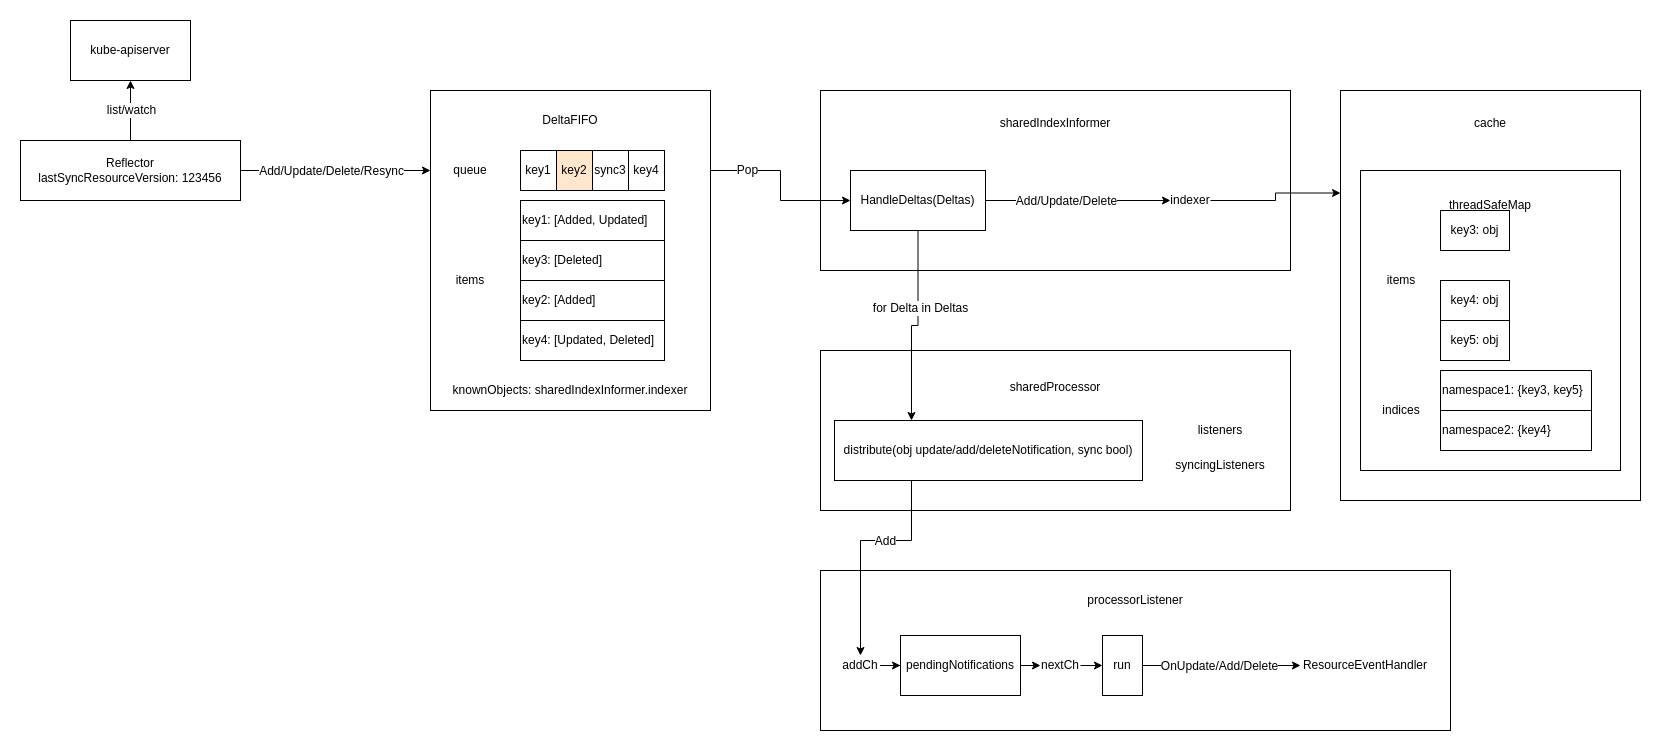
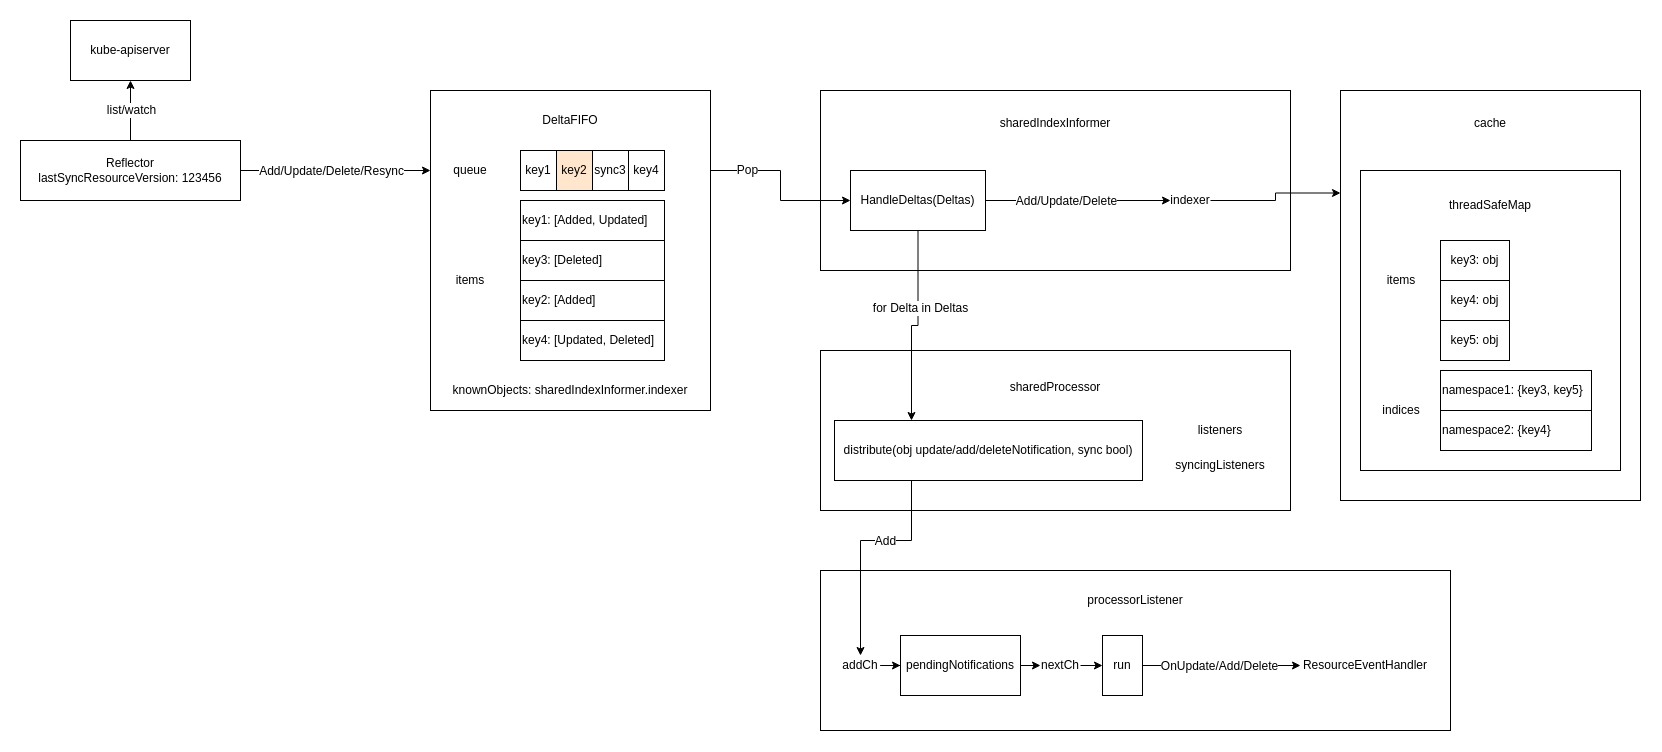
node "key3: obj": moved (1475, 231) -> (1475, 261)
